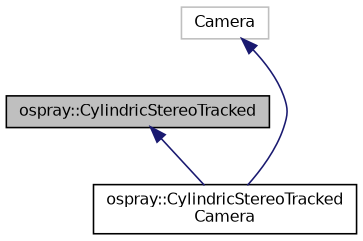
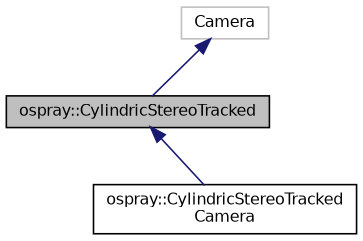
edge "ospray::CylindricStereoTracked Camera" -> "Camera": now "ospray::CylindricStereoTracked" -> "Camera"
